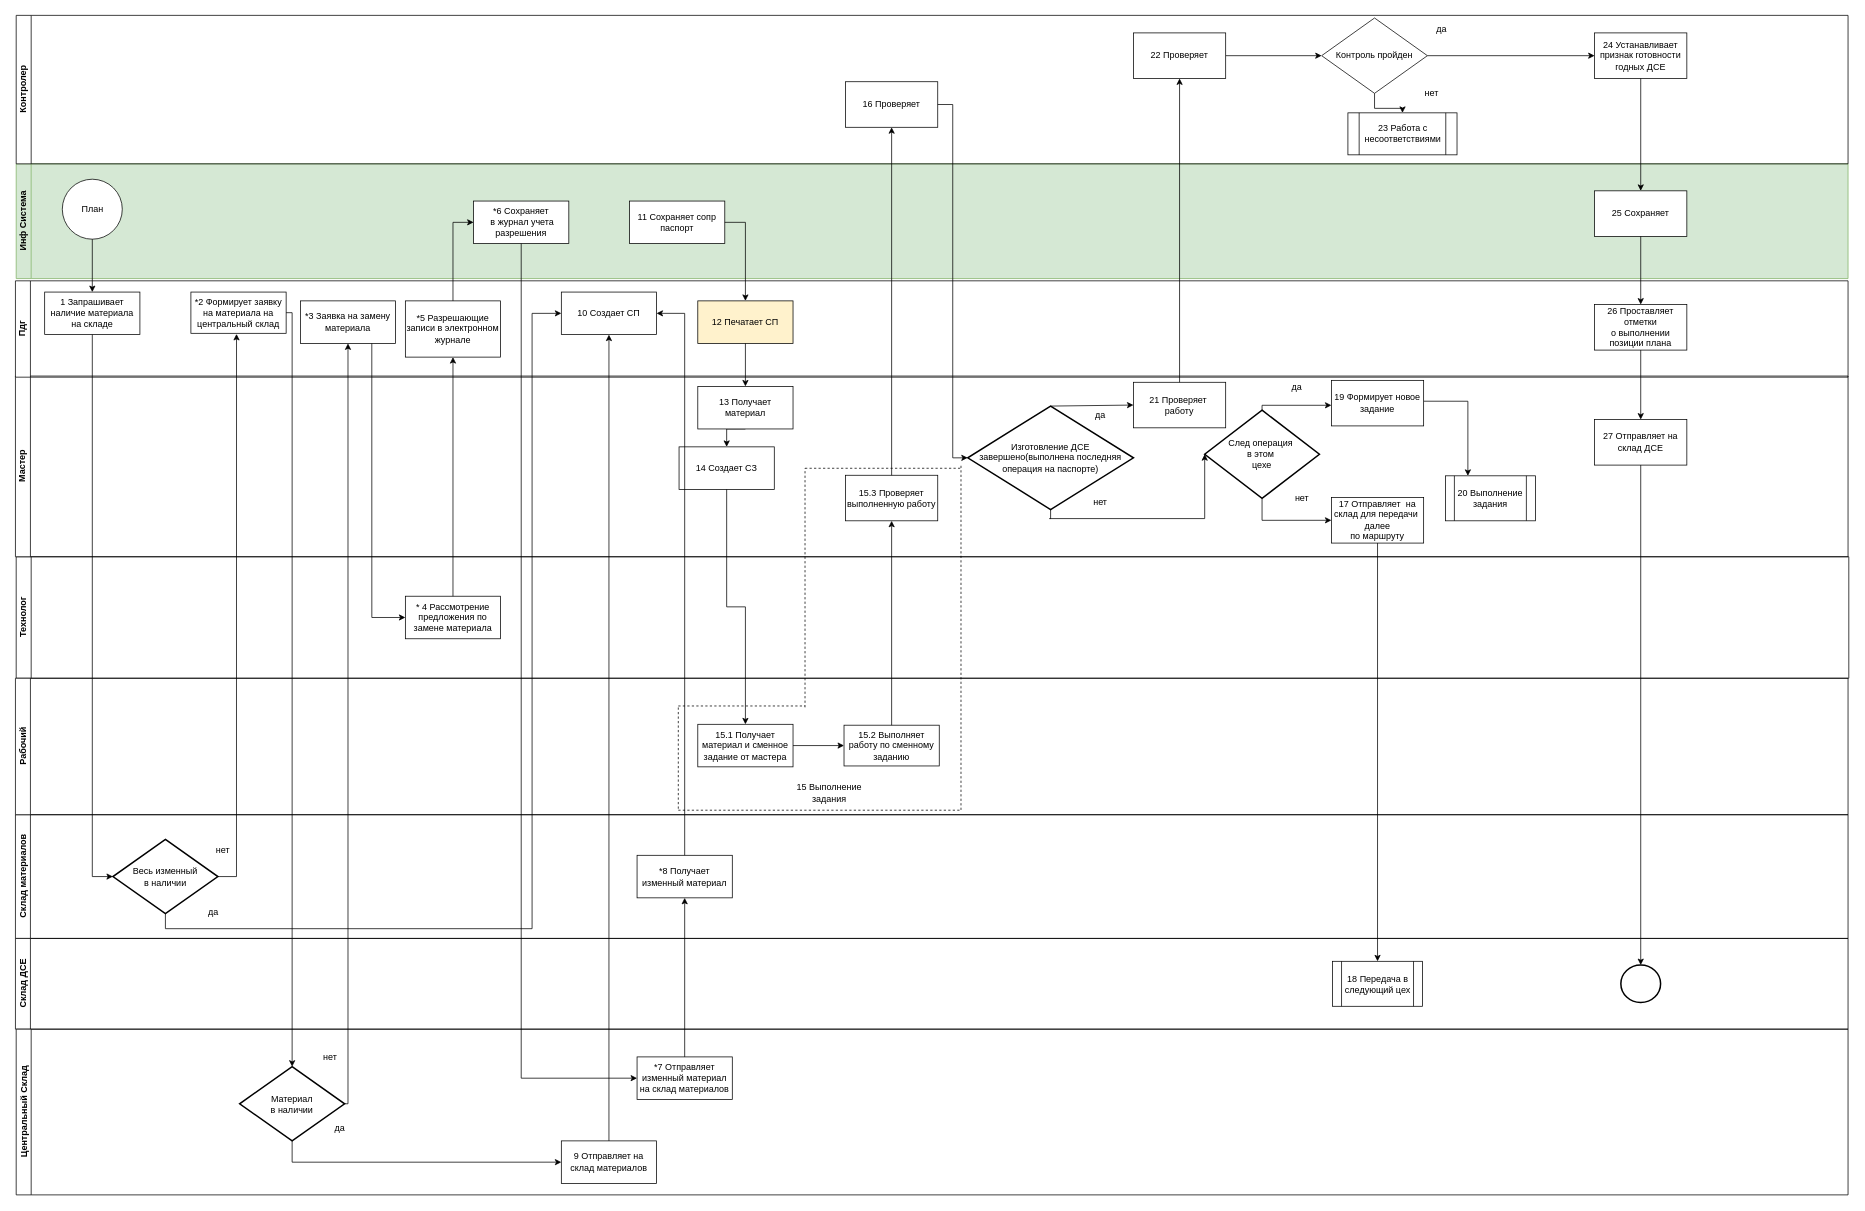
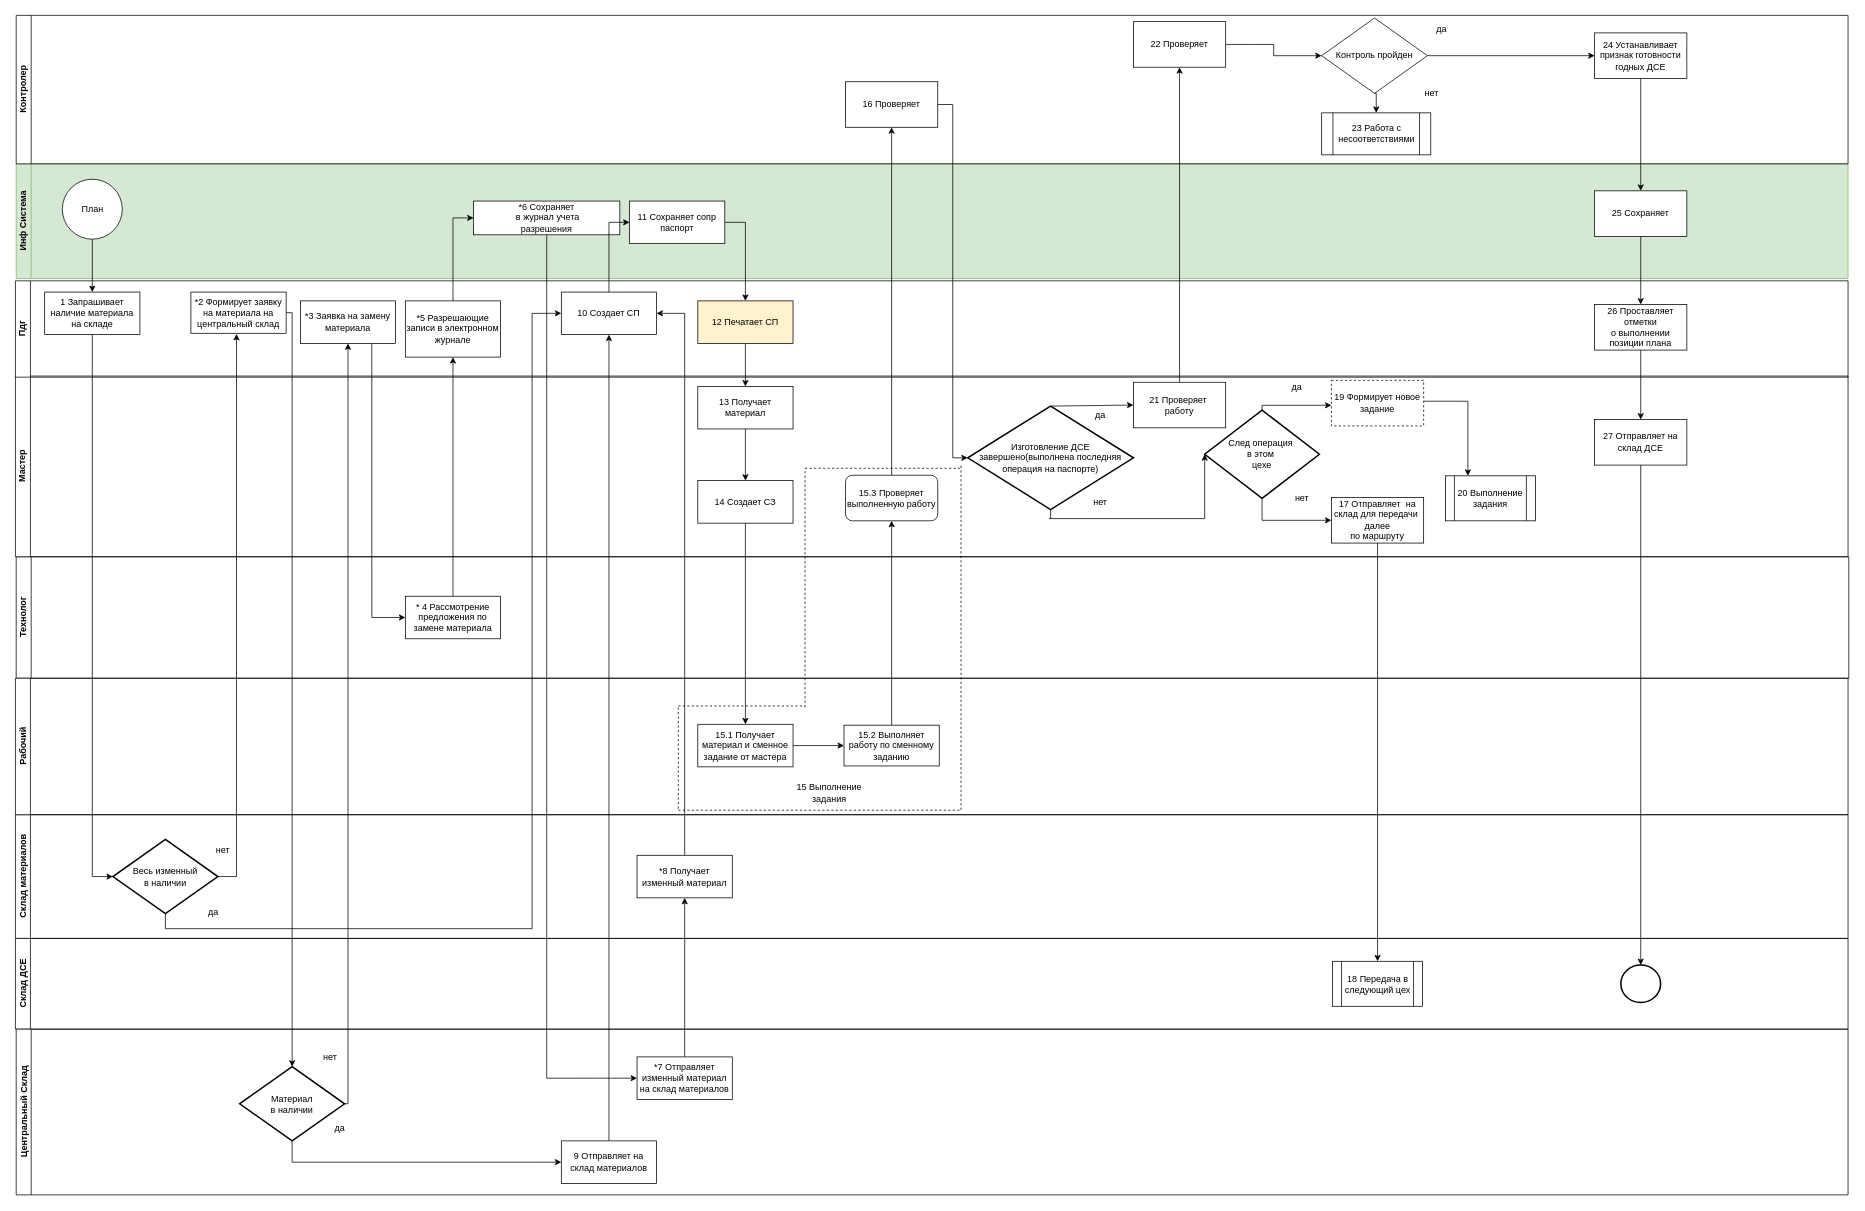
node "22 Проверяет": moved (1180, 56) -> (1180, 44)
node "23 Работа с несоответствиями": moved (1403, 134) -> (1376, 134)
node "*6 Сохраняет в журнал учета разрешения": size 95x43 -> 146x34
edge "10 Создает СП" -> "11 Сохраняет сопр паспорт": added
node "19 Формирует новое задание": style solid -> dashed
node "14 Создает СЗ": moved (727, 468) -> (746, 502)
node "15.3 Проверяет выполненную работу": shape rectangle -> rounded rectangle
